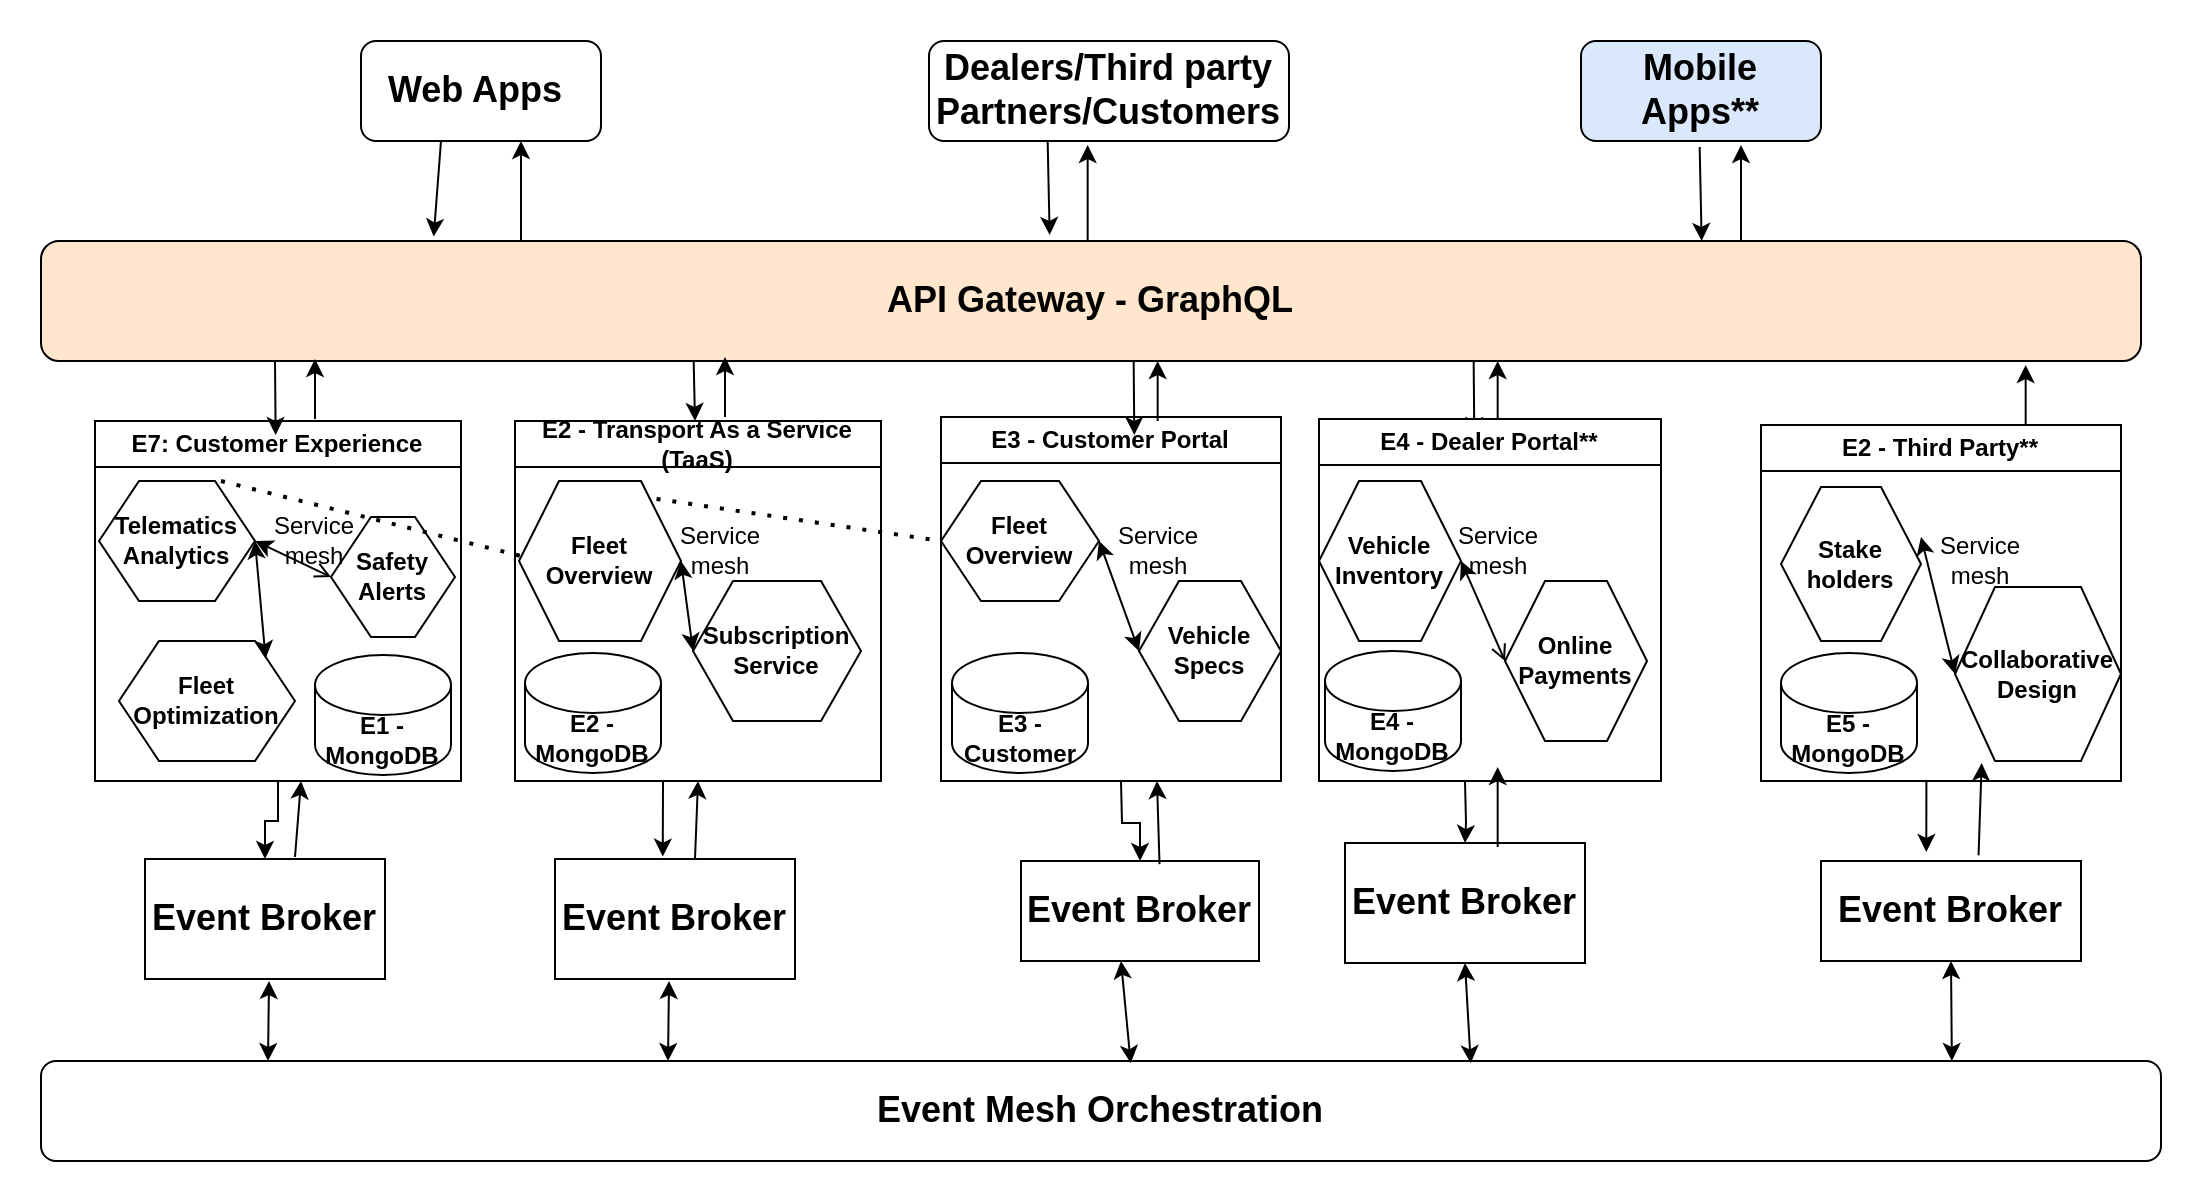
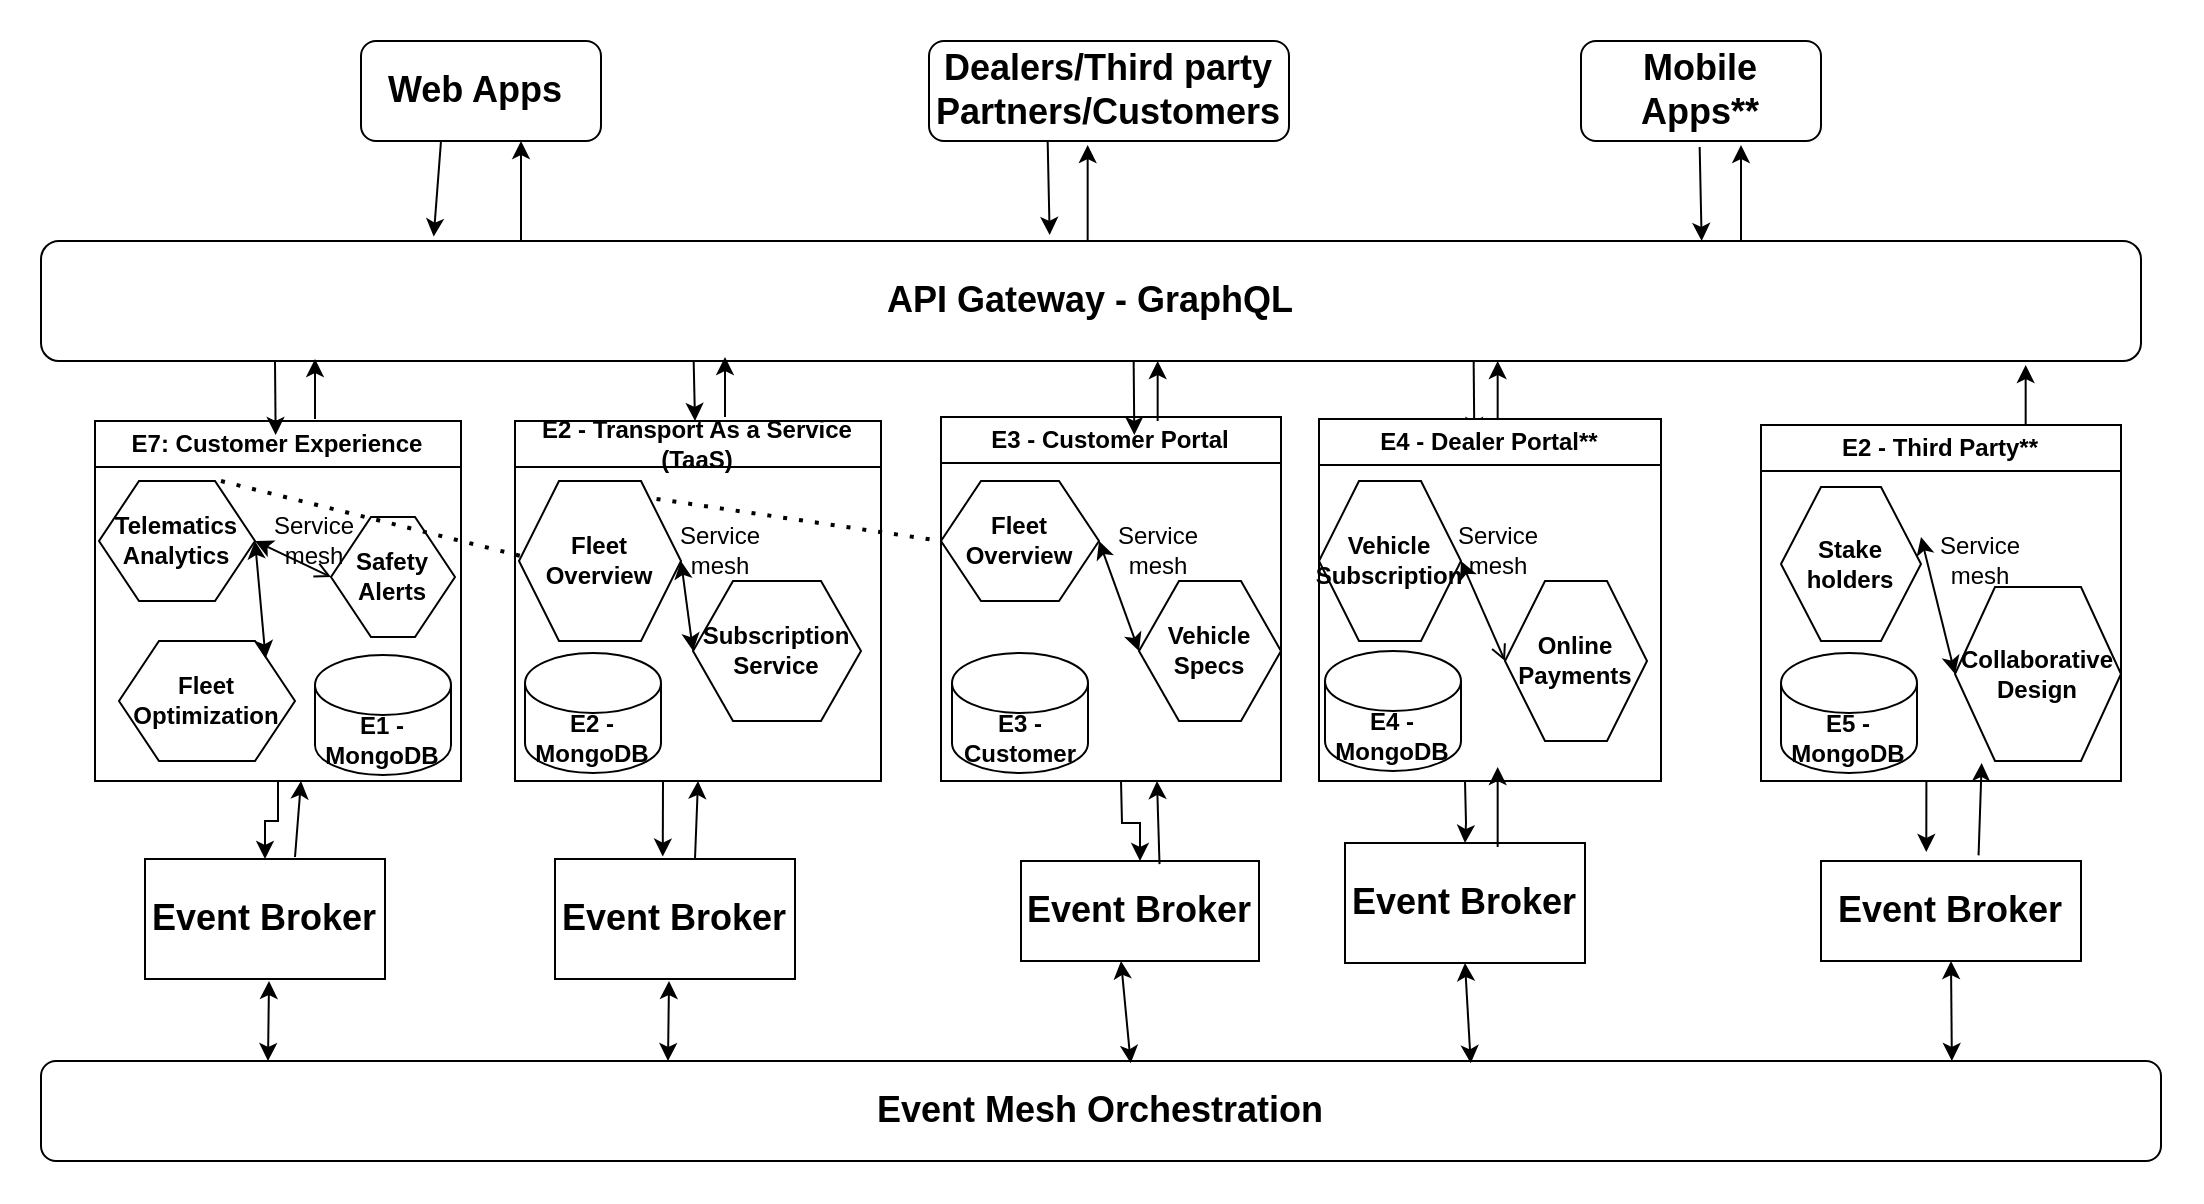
node "Mobile Apps**": fillcolor #dae8fc -> #ffffff
node "API Gateway - GraphQL": fillcolor #ffe6cc -> #ffffff
node "Vehicle Inventory": label "Vehicle Inventory" -> "Vehicle Subscription"
